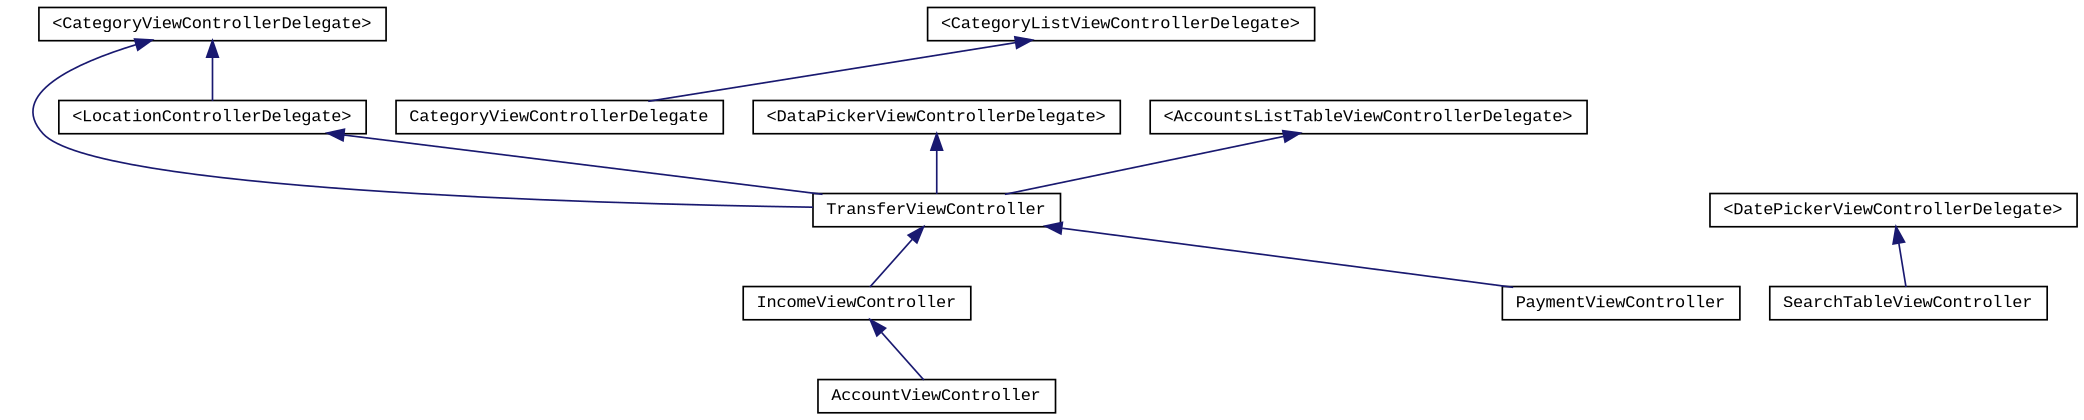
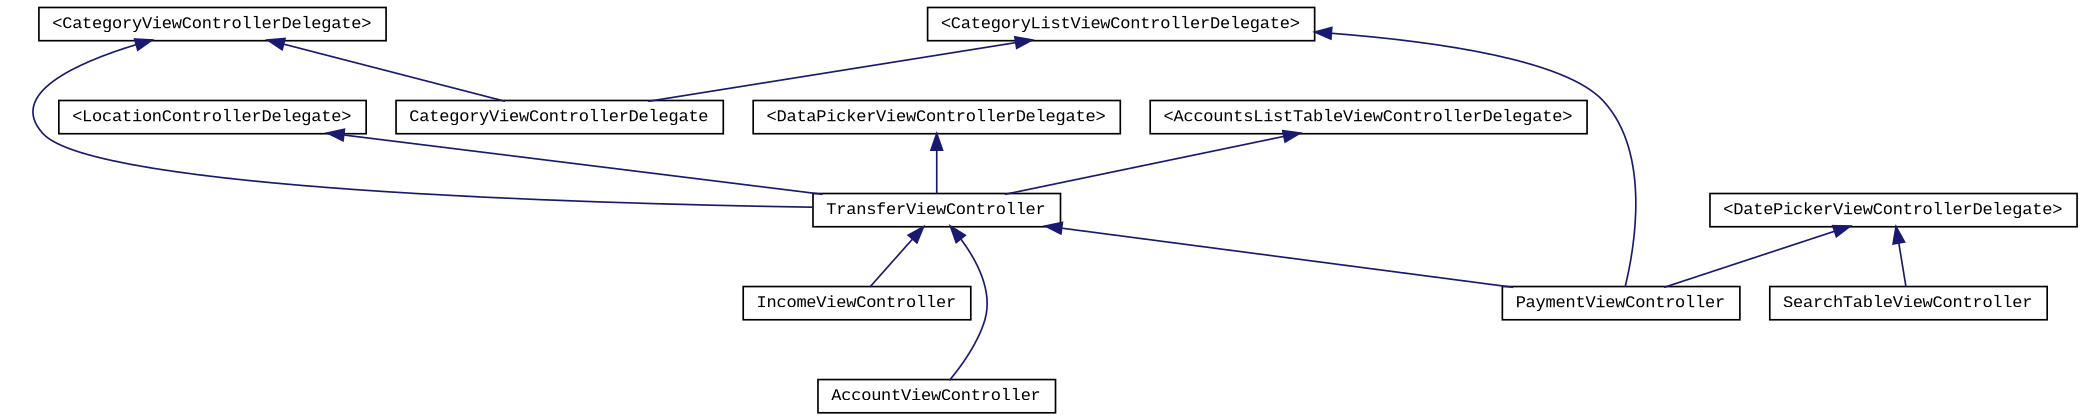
edge "PaymentViewController" -> "<CategoryListViewControllerDelegate>": added
edge "<LocationControllerDelegate>" -> "<CategoryViewControllerDelegate>": now "CategoryViewControllerDelegate" -> "<CategoryViewControllerDelegate>"
edge "PaymentViewController" -> "<DatePickerViewControllerDelegate>": added
edge "AccountViewController" -> "IncomeViewController": now "AccountViewController" -> "TransferViewController"
